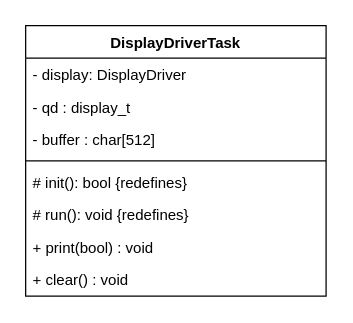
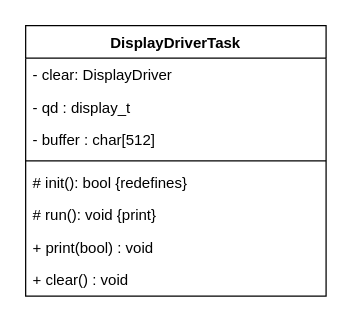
node "- display: DisplayDriver": label "- display: DisplayDriver" -> "- clear: DisplayDriver"
node "# run(): void {redefines}": label "# run(): void {redefines}" -> "# run(): void {print}"
